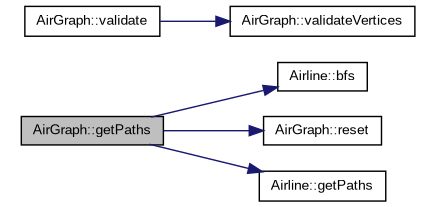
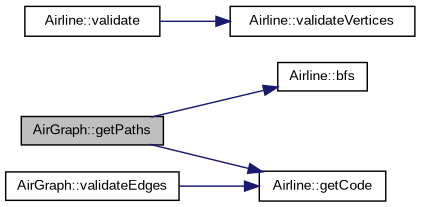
node "AirGraph::validate": label "AirGraph::validate" -> "Airline::validate"
node "AirGraph::validateVertices": label "AirGraph::validateVertices" -> "Airline::validateVertices"
node "AirGraph::reset": removed
node "AirGraph::validateEdges": added
node "Airline::getPaths": label "Airline::getPaths" -> "Airline::getCode"
